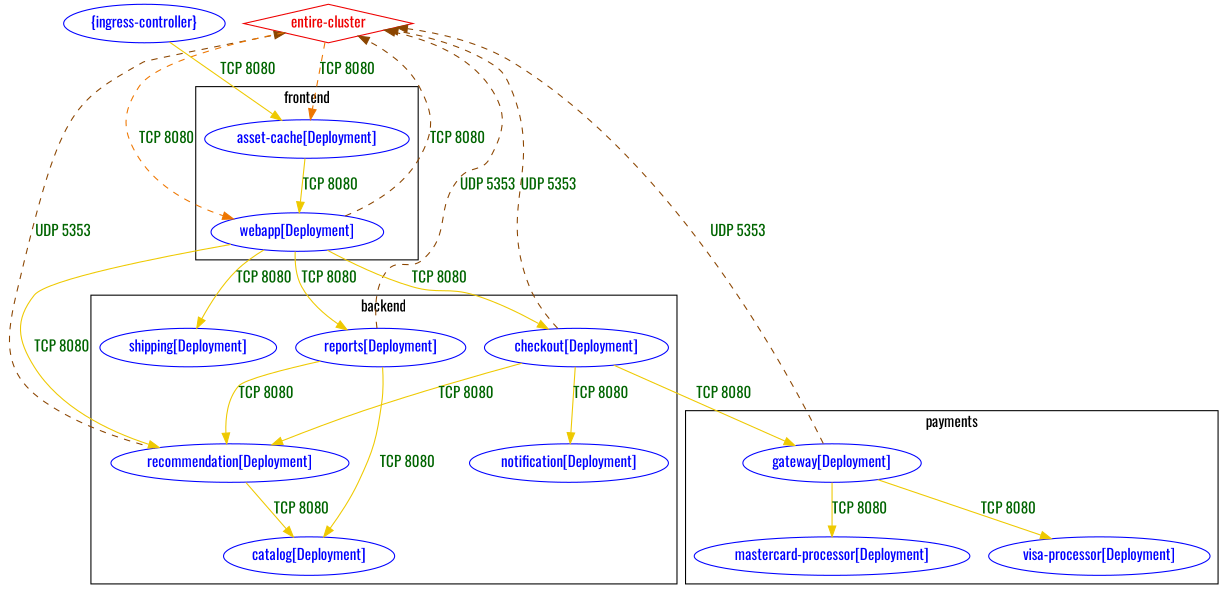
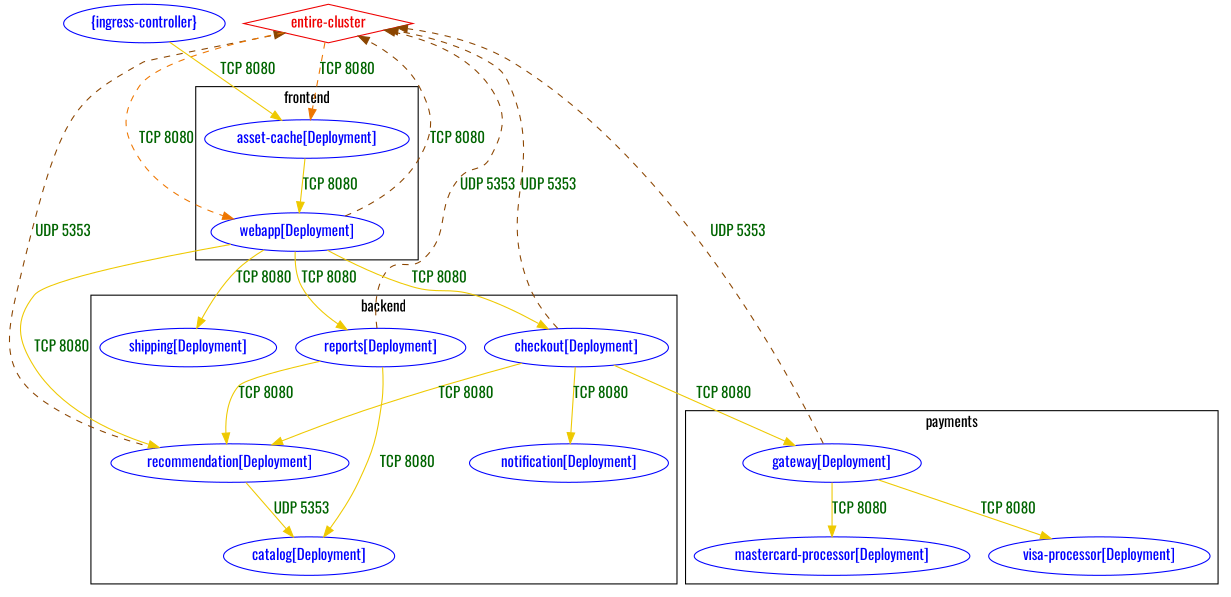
edge "recommendation[Deployment]" -> "catalog[Deployment]": label "TCP 8080" -> "UDP 5353"
